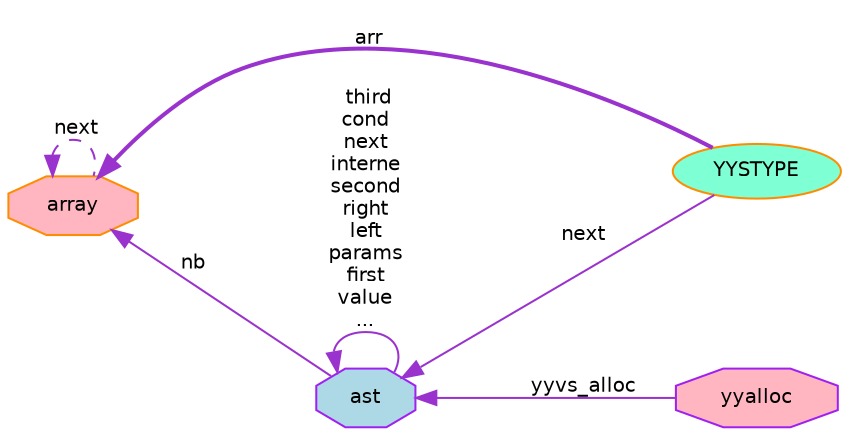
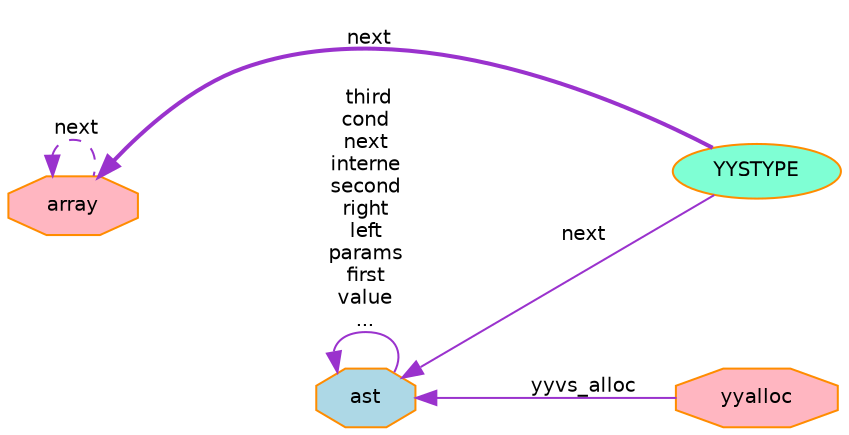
edge "YYSTYPE" -> "array": label " arr" -> " next"
edge "ast" -> "array": removed, label "nb"
node "ast": color purple -> darkorange
node "yyalloc": color purple -> darkorange
